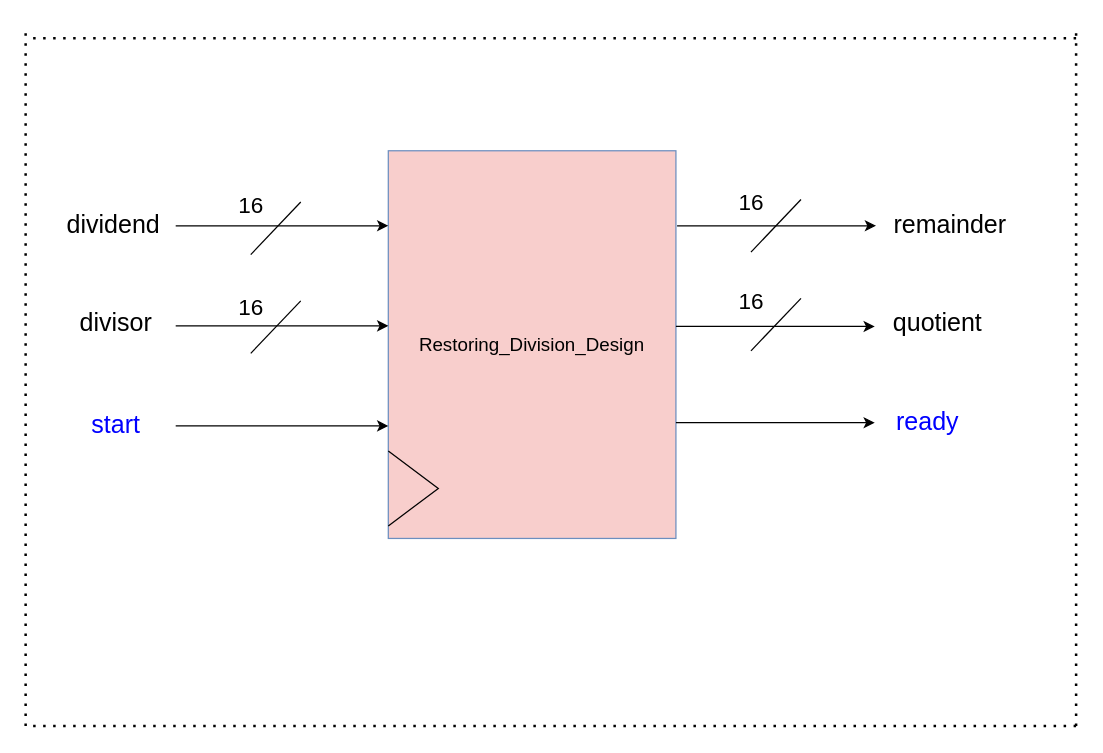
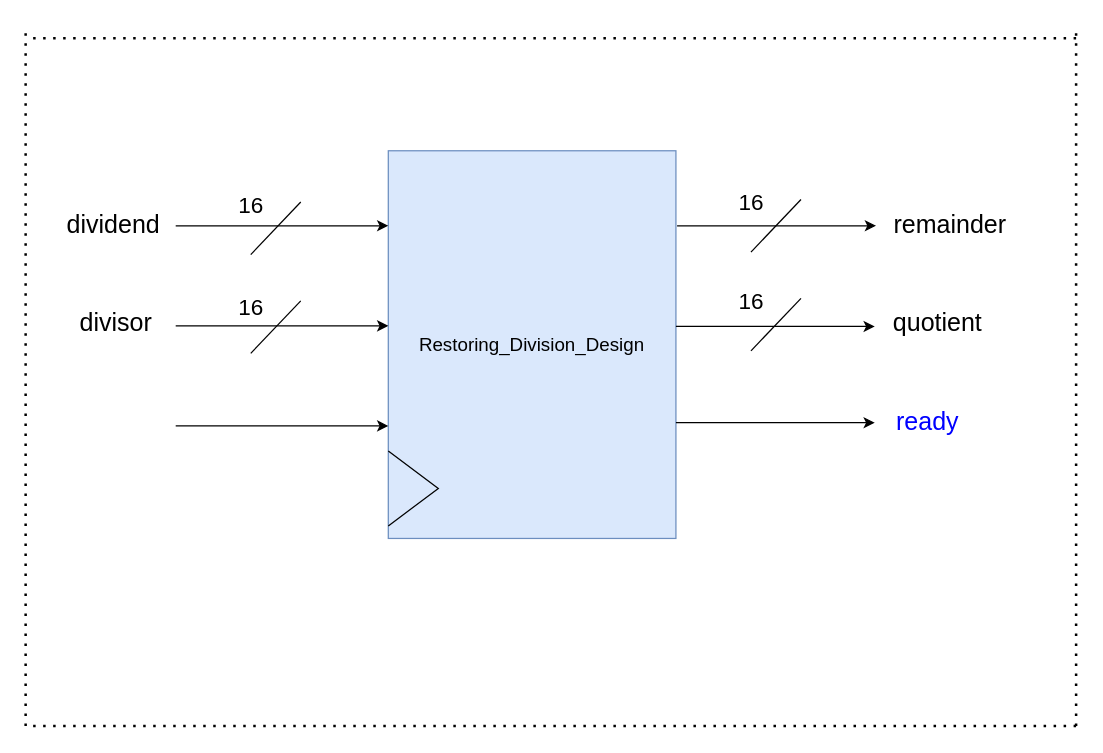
node "Restoring_Division_Design": fillcolor #f8cecc -> #dae8fc
node "start": removed
